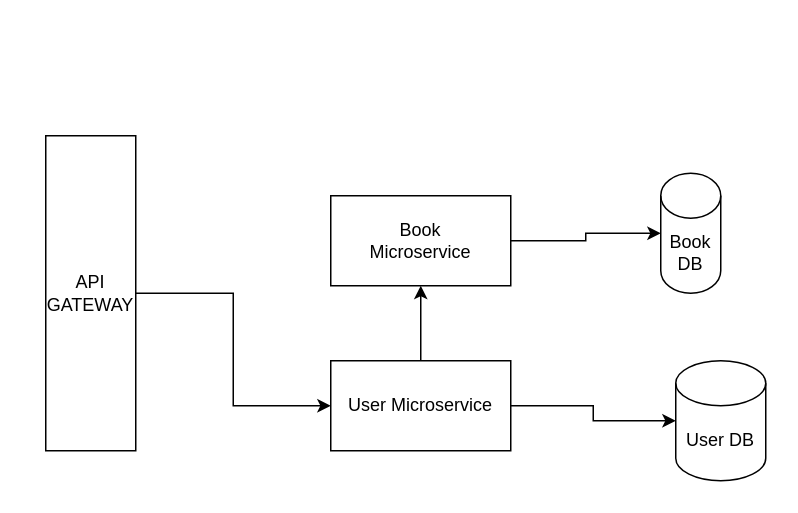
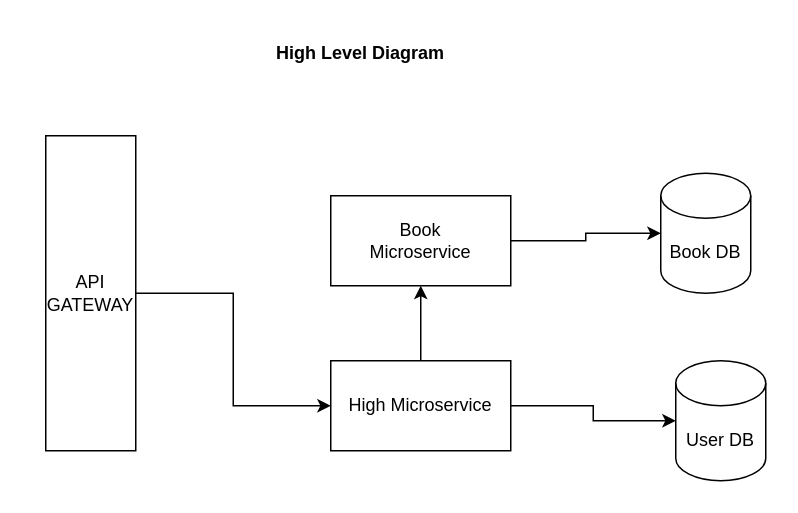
node "High Level Diagram": added
node "Book DB": size 60x120 -> 90x120
node "User Microservice": label "User Microservice" -> "High Microservice"
